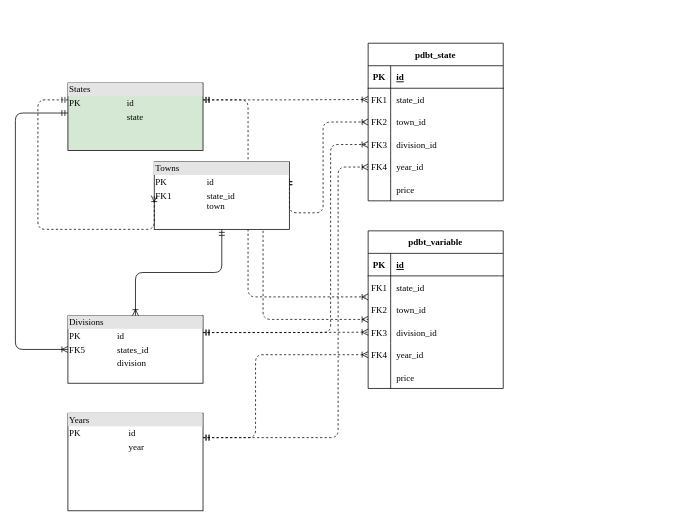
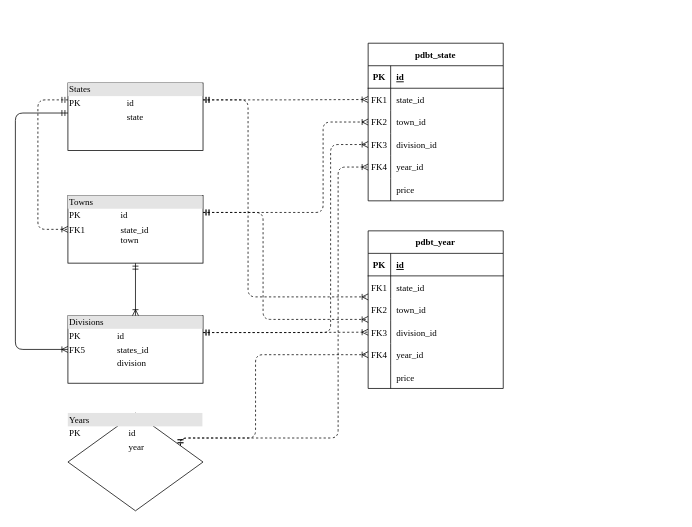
node "States PK id state": fillcolor #d5e8d4 -> #ffffff
node "Towns PK id FK1 state_id town": moved (222, 195) -> (135, 229)
node "pdbt_variable": label "pdbt_variable" -> "pdbt_year"
node "Years PK id year": shape rectangle -> diamond
